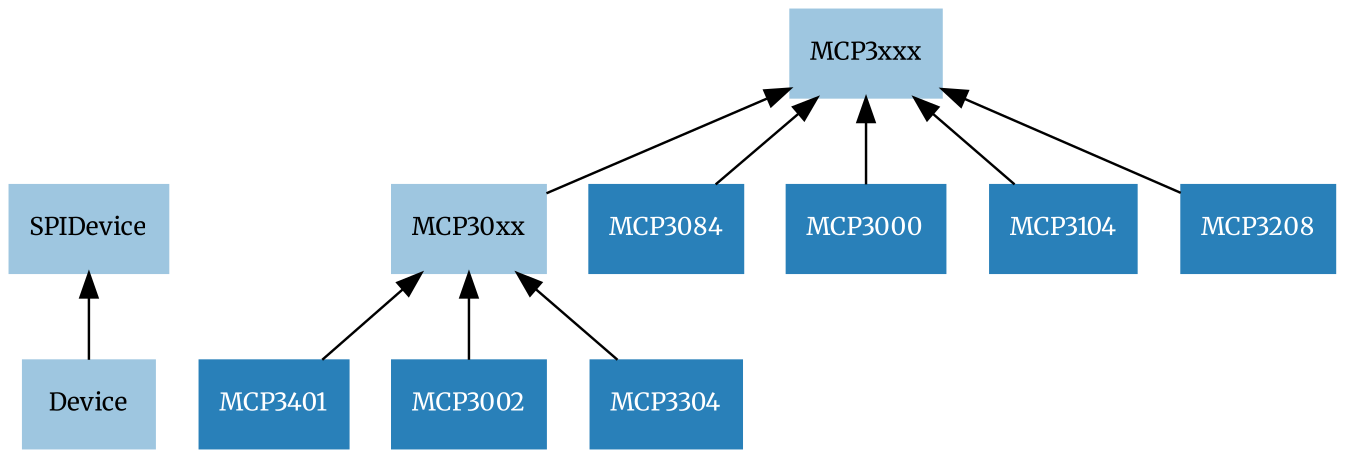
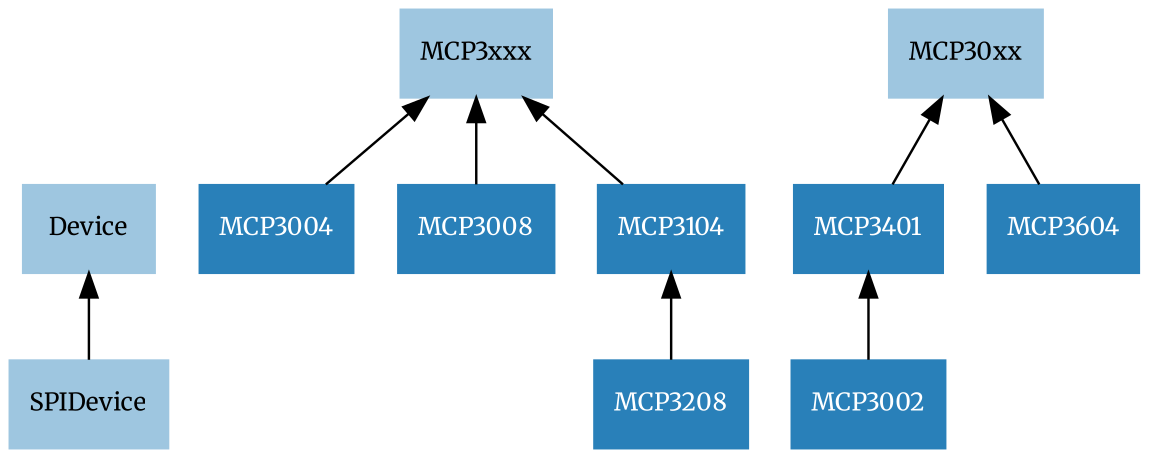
edge "MCP30xx" -> "MCP3xxx": removed
edge "MCP3208" -> "MCP3xxx": now "MCP3208" -> "MCP3104"
node "MCP3084": label "MCP3084" -> "MCP3004"
node "MCP3000": label "MCP3000" -> "MCP3008"
edge "Device" -> "SPIDevice": reversed
edge "MCP3002" -> "MCP30xx": now "MCP3002" -> "MCP3401"
node "MCP3304": label "MCP3304" -> "MCP3604"
